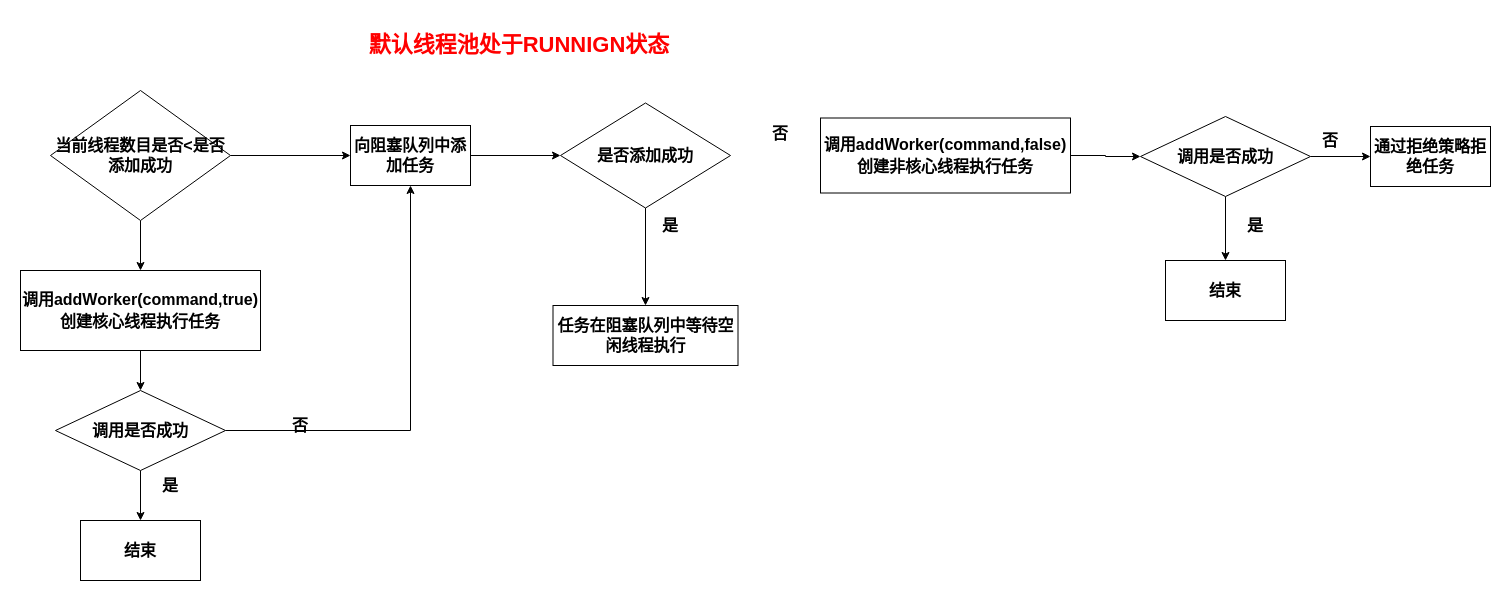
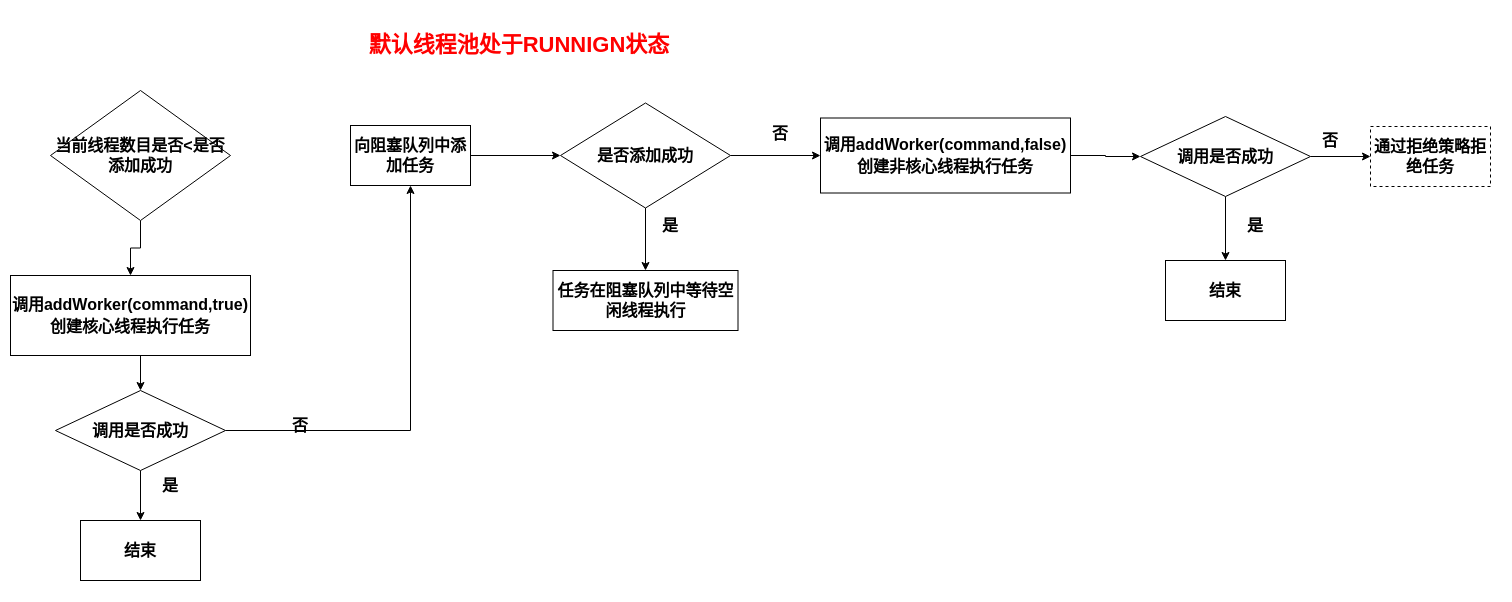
edge "当前线程数目是否<是否添加成功" -> "向阻塞队列中添加任务": removed
edge "是否添加成功" -> "调用addWorker(command,false)创建非核心线程执行任务": added
node "通过拒绝策略拒绝任务": style solid -> dashed
node "调用addWorker(command,true)创建核心线程执行任务": moved (141, 311) -> (131, 316)
node "任务在阻塞队列中等待空闲线程执行": moved (646, 336) -> (646, 301)
